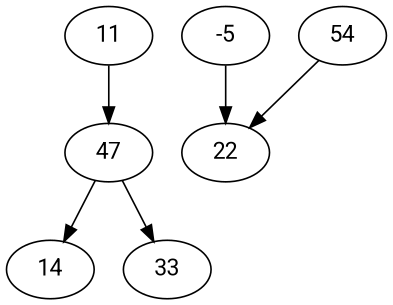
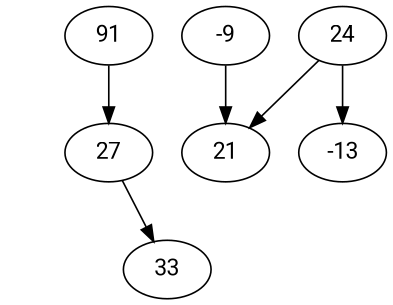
node "11": label "11" -> "91"
node "-5": label "-5" -> "-9"
node "54": label "54" -> "24"
node "47": label "47" -> "27"
node "22": label "22" -> "21"
node "-13": added
node "14": removed
